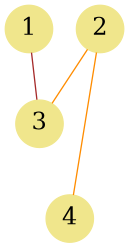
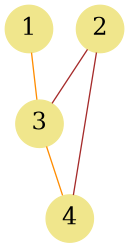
edge "1" -- "3": color brown -> darkorange
edge "2" -- "3": color darkorange -> brown
edge "2" -- "4": color darkorange -> brown
edge "3" -- "4": added
